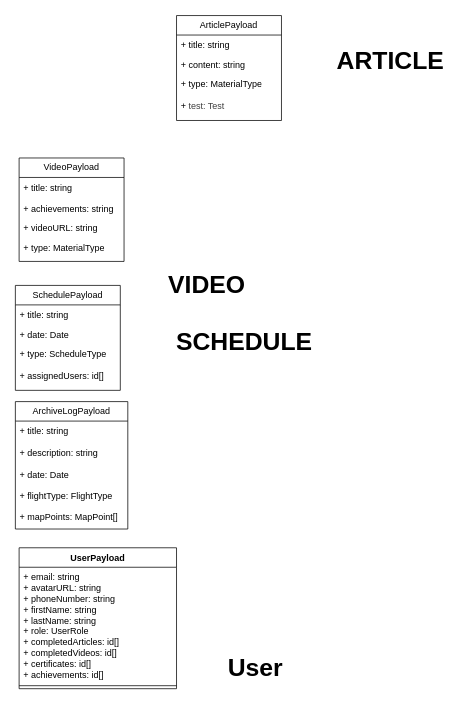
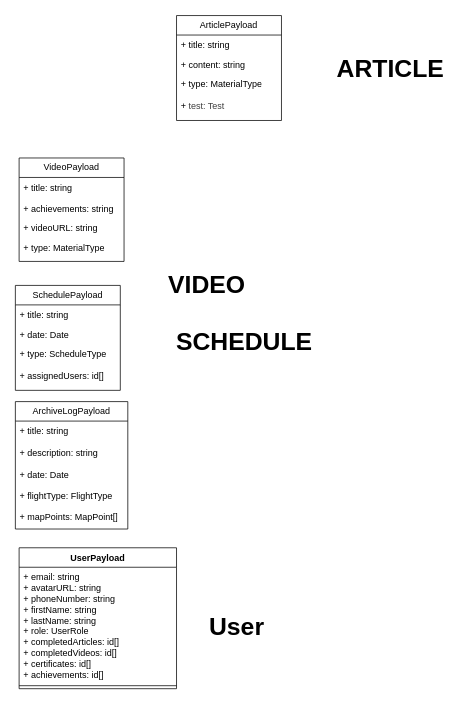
node "ARTICLE": moved (390, 60) -> (390, 68)
node "User": moved (255, 668) -> (237, 627)
